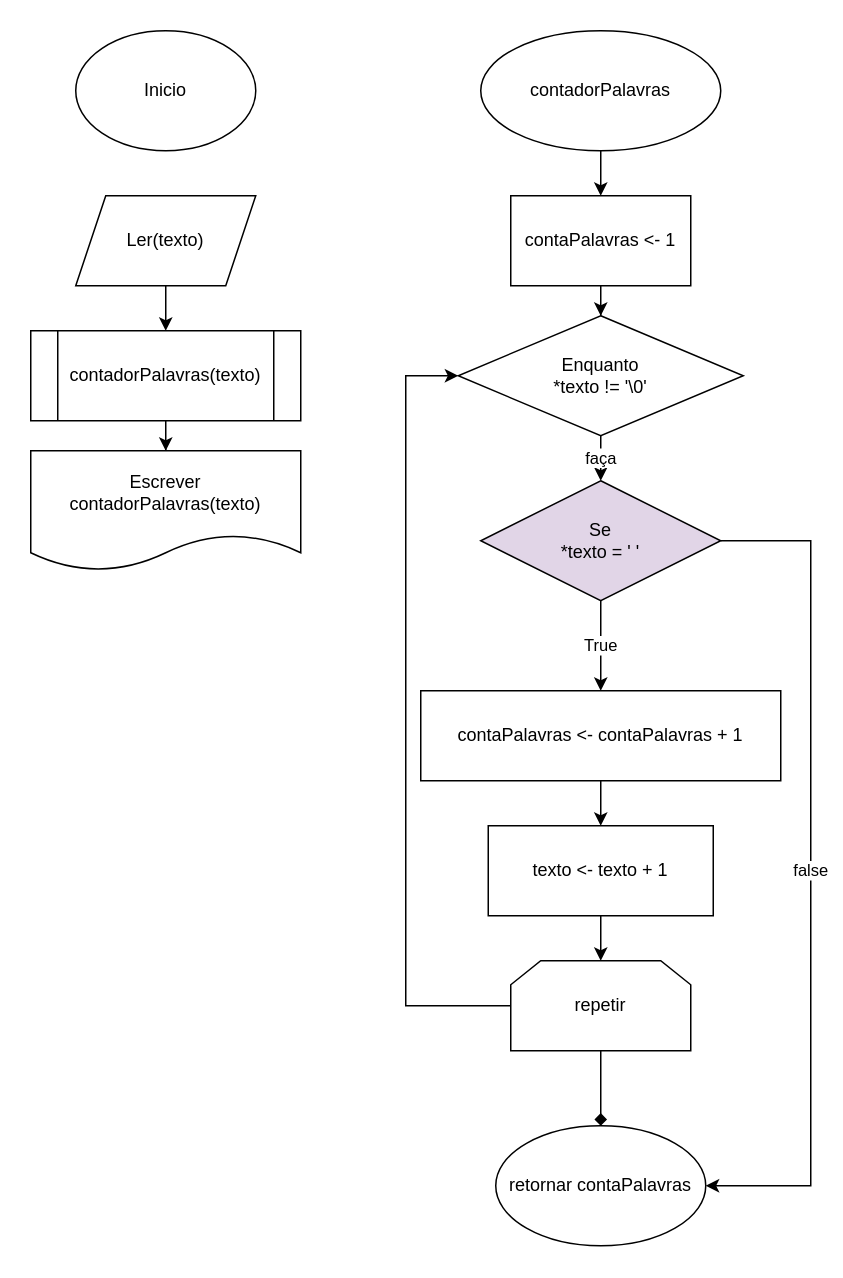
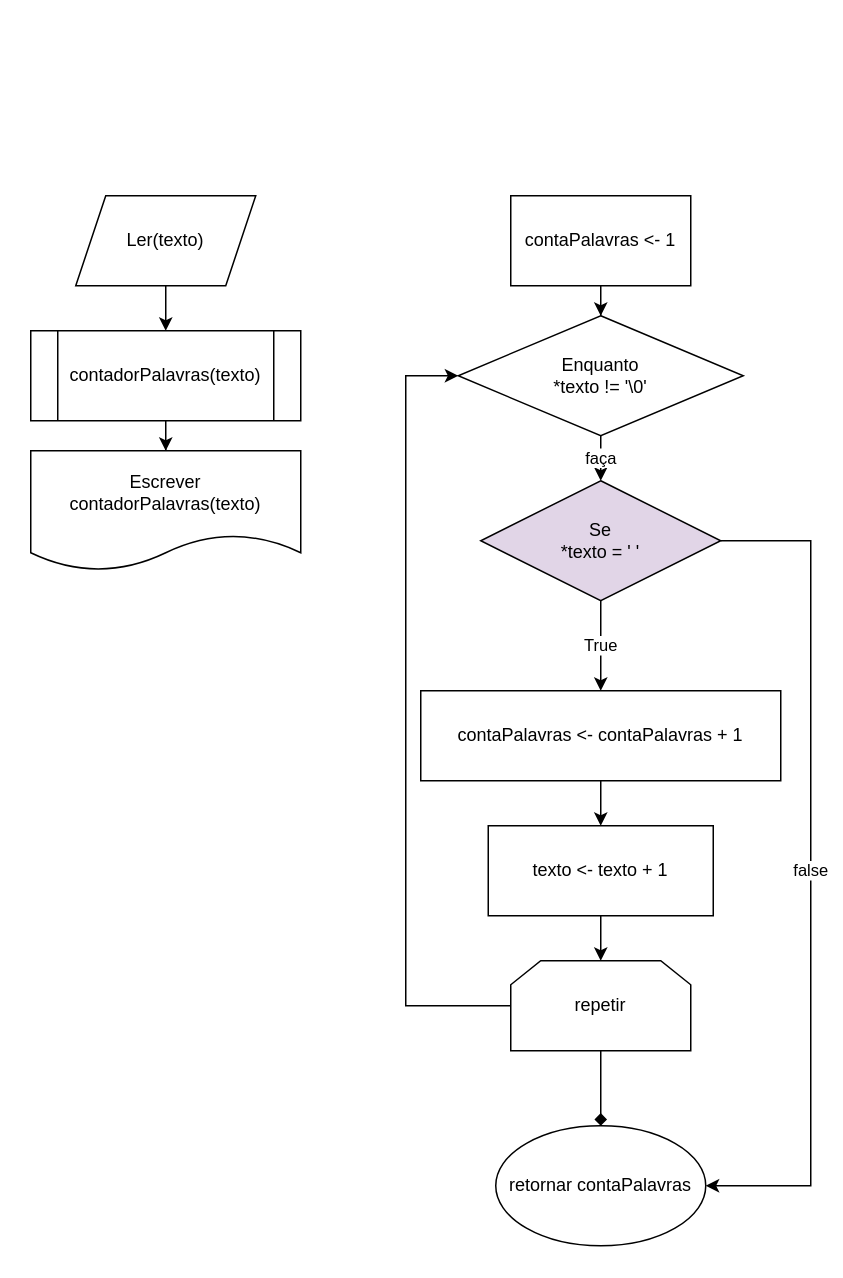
node "Inicio": removed
node "contadorPalavras": removed
edge "contadorPalavras" -> "contaPalavras <- 1": removed
